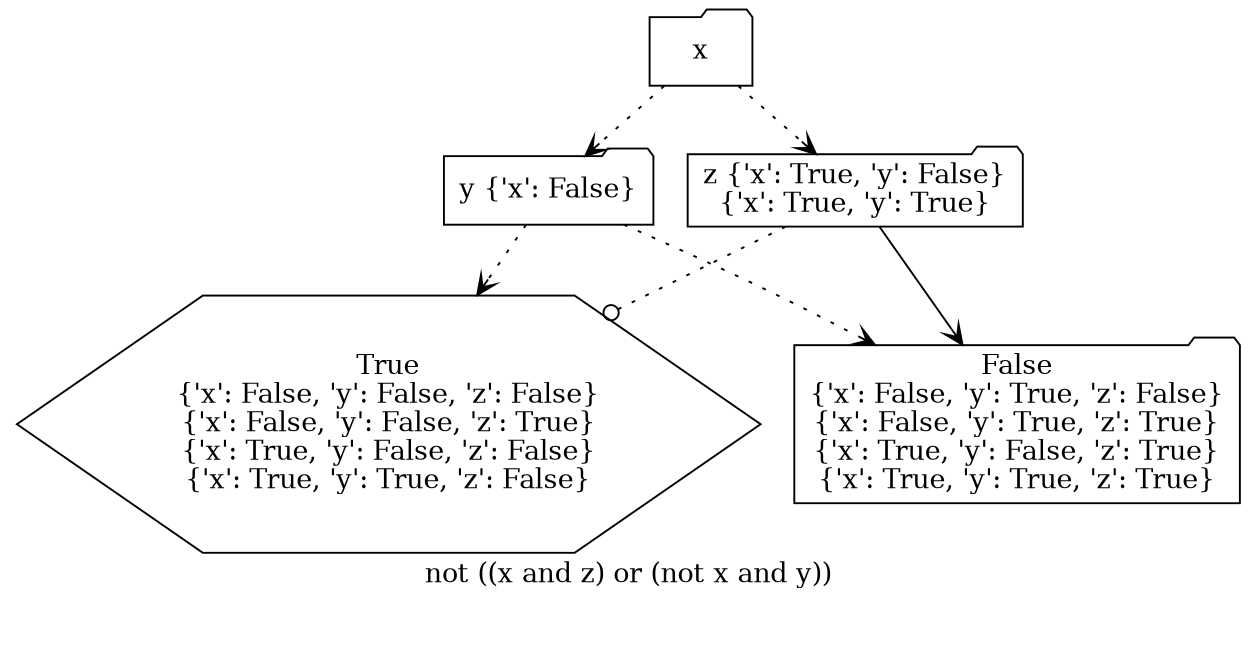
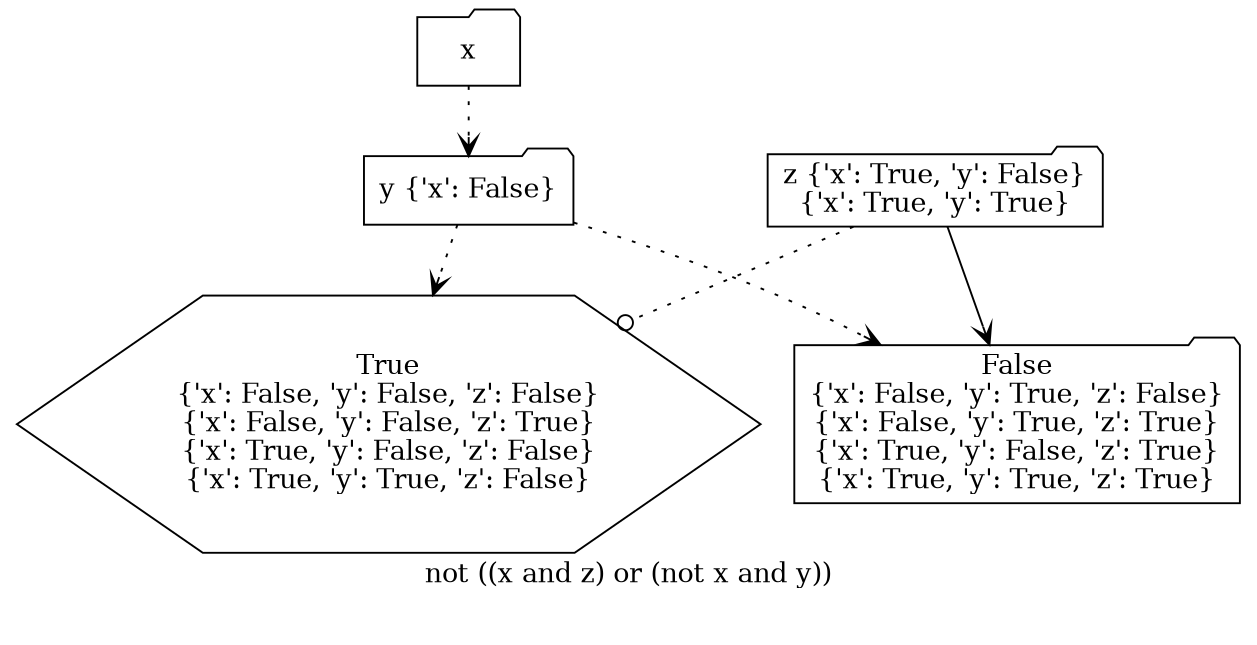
edge "x" -> "z {'x': True, 'y': False} {'x': True, 'y': True}": removed
